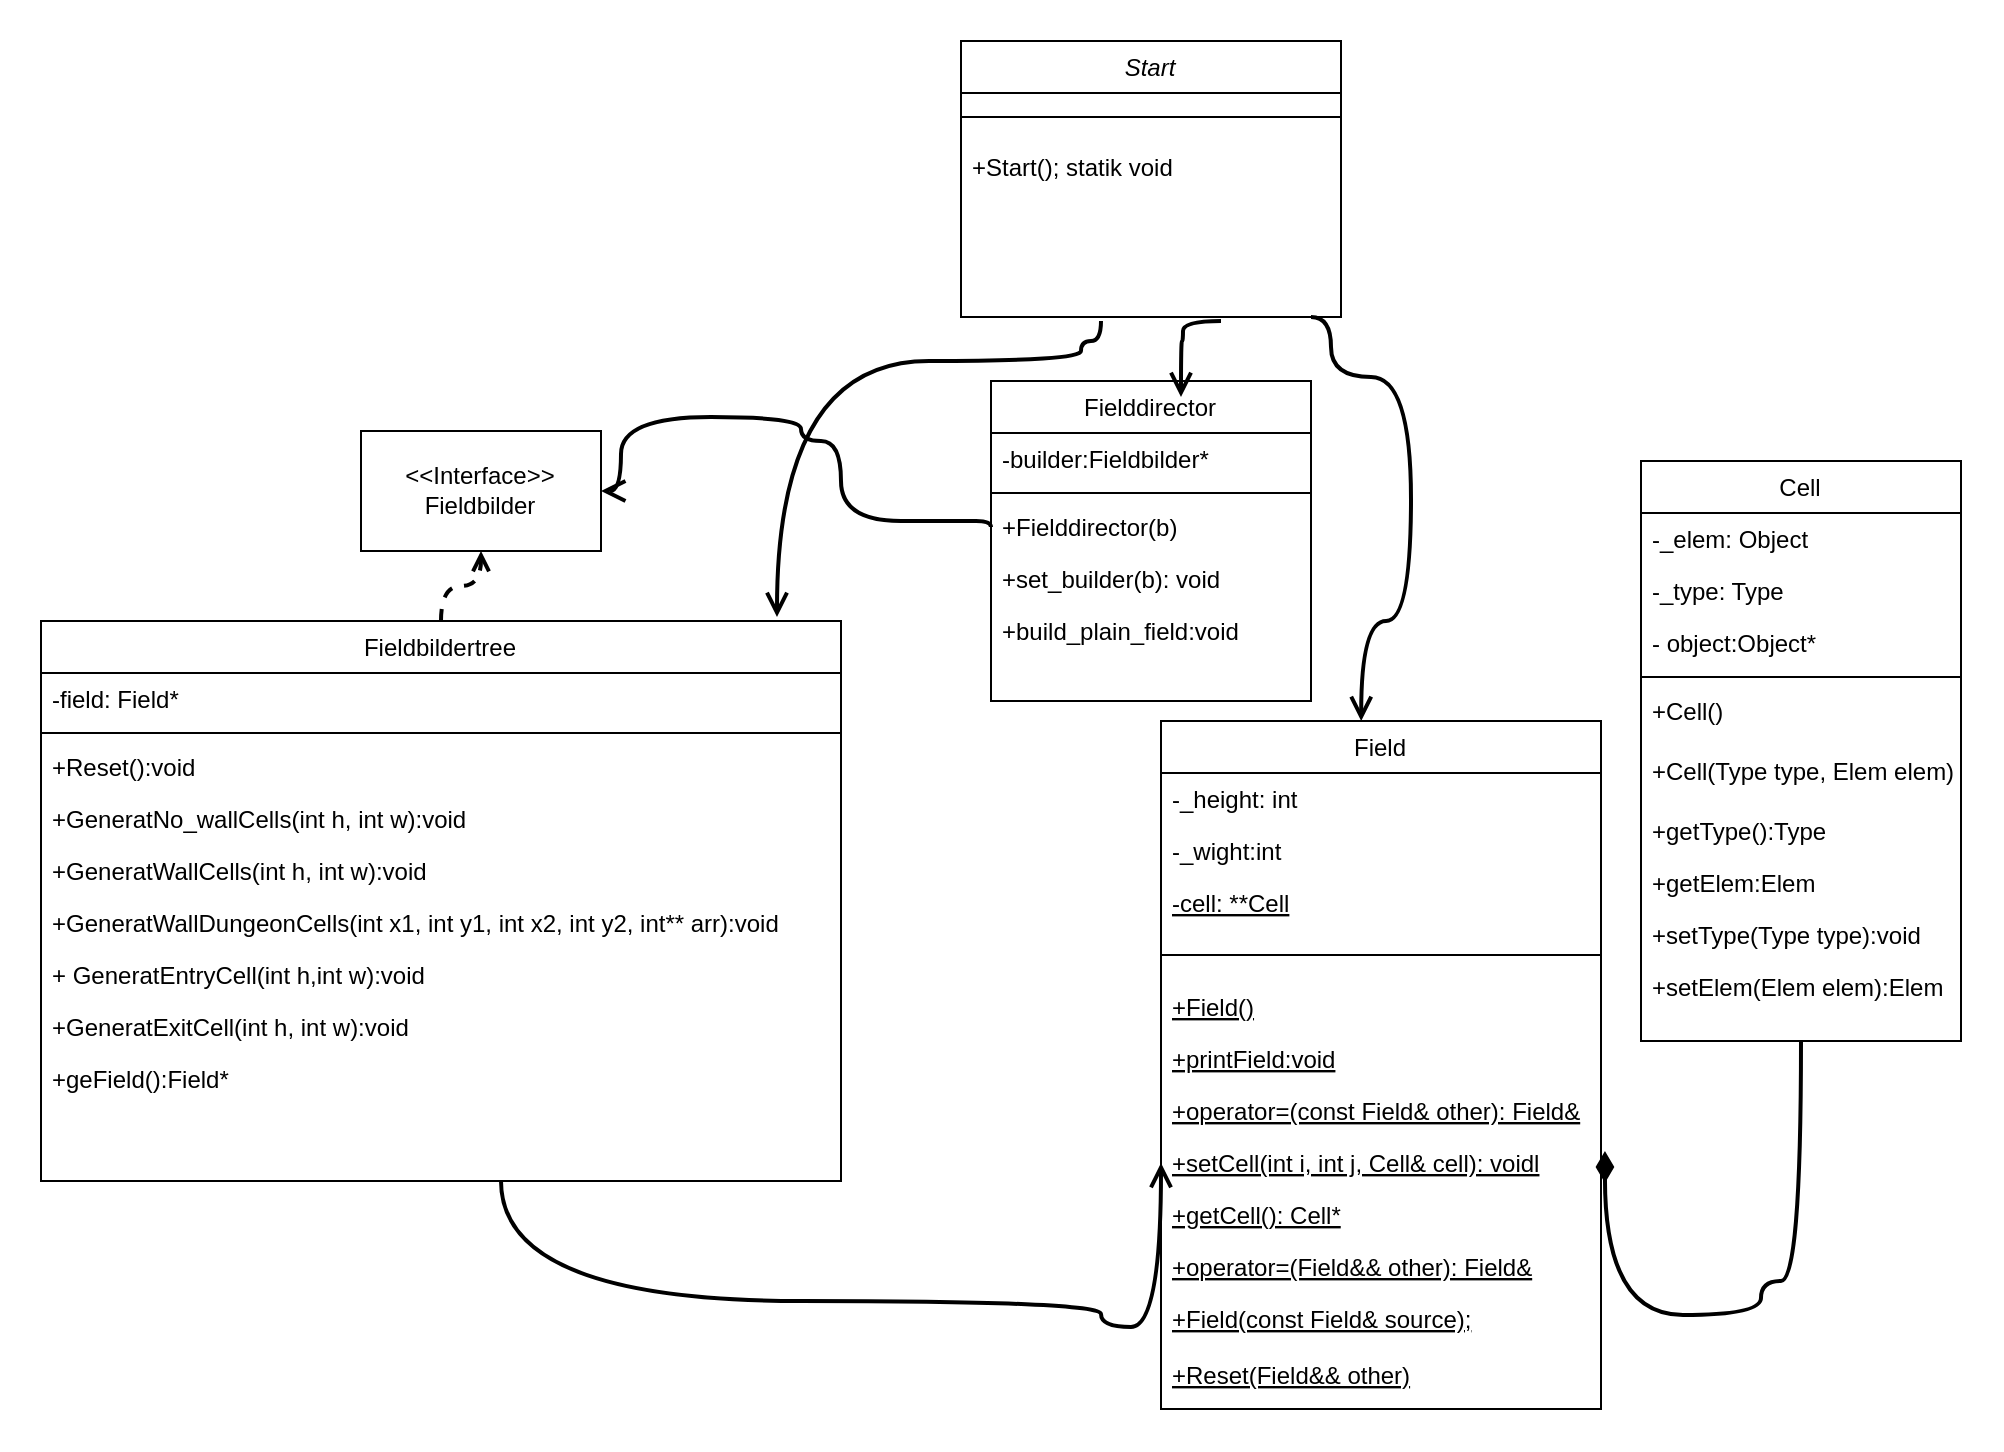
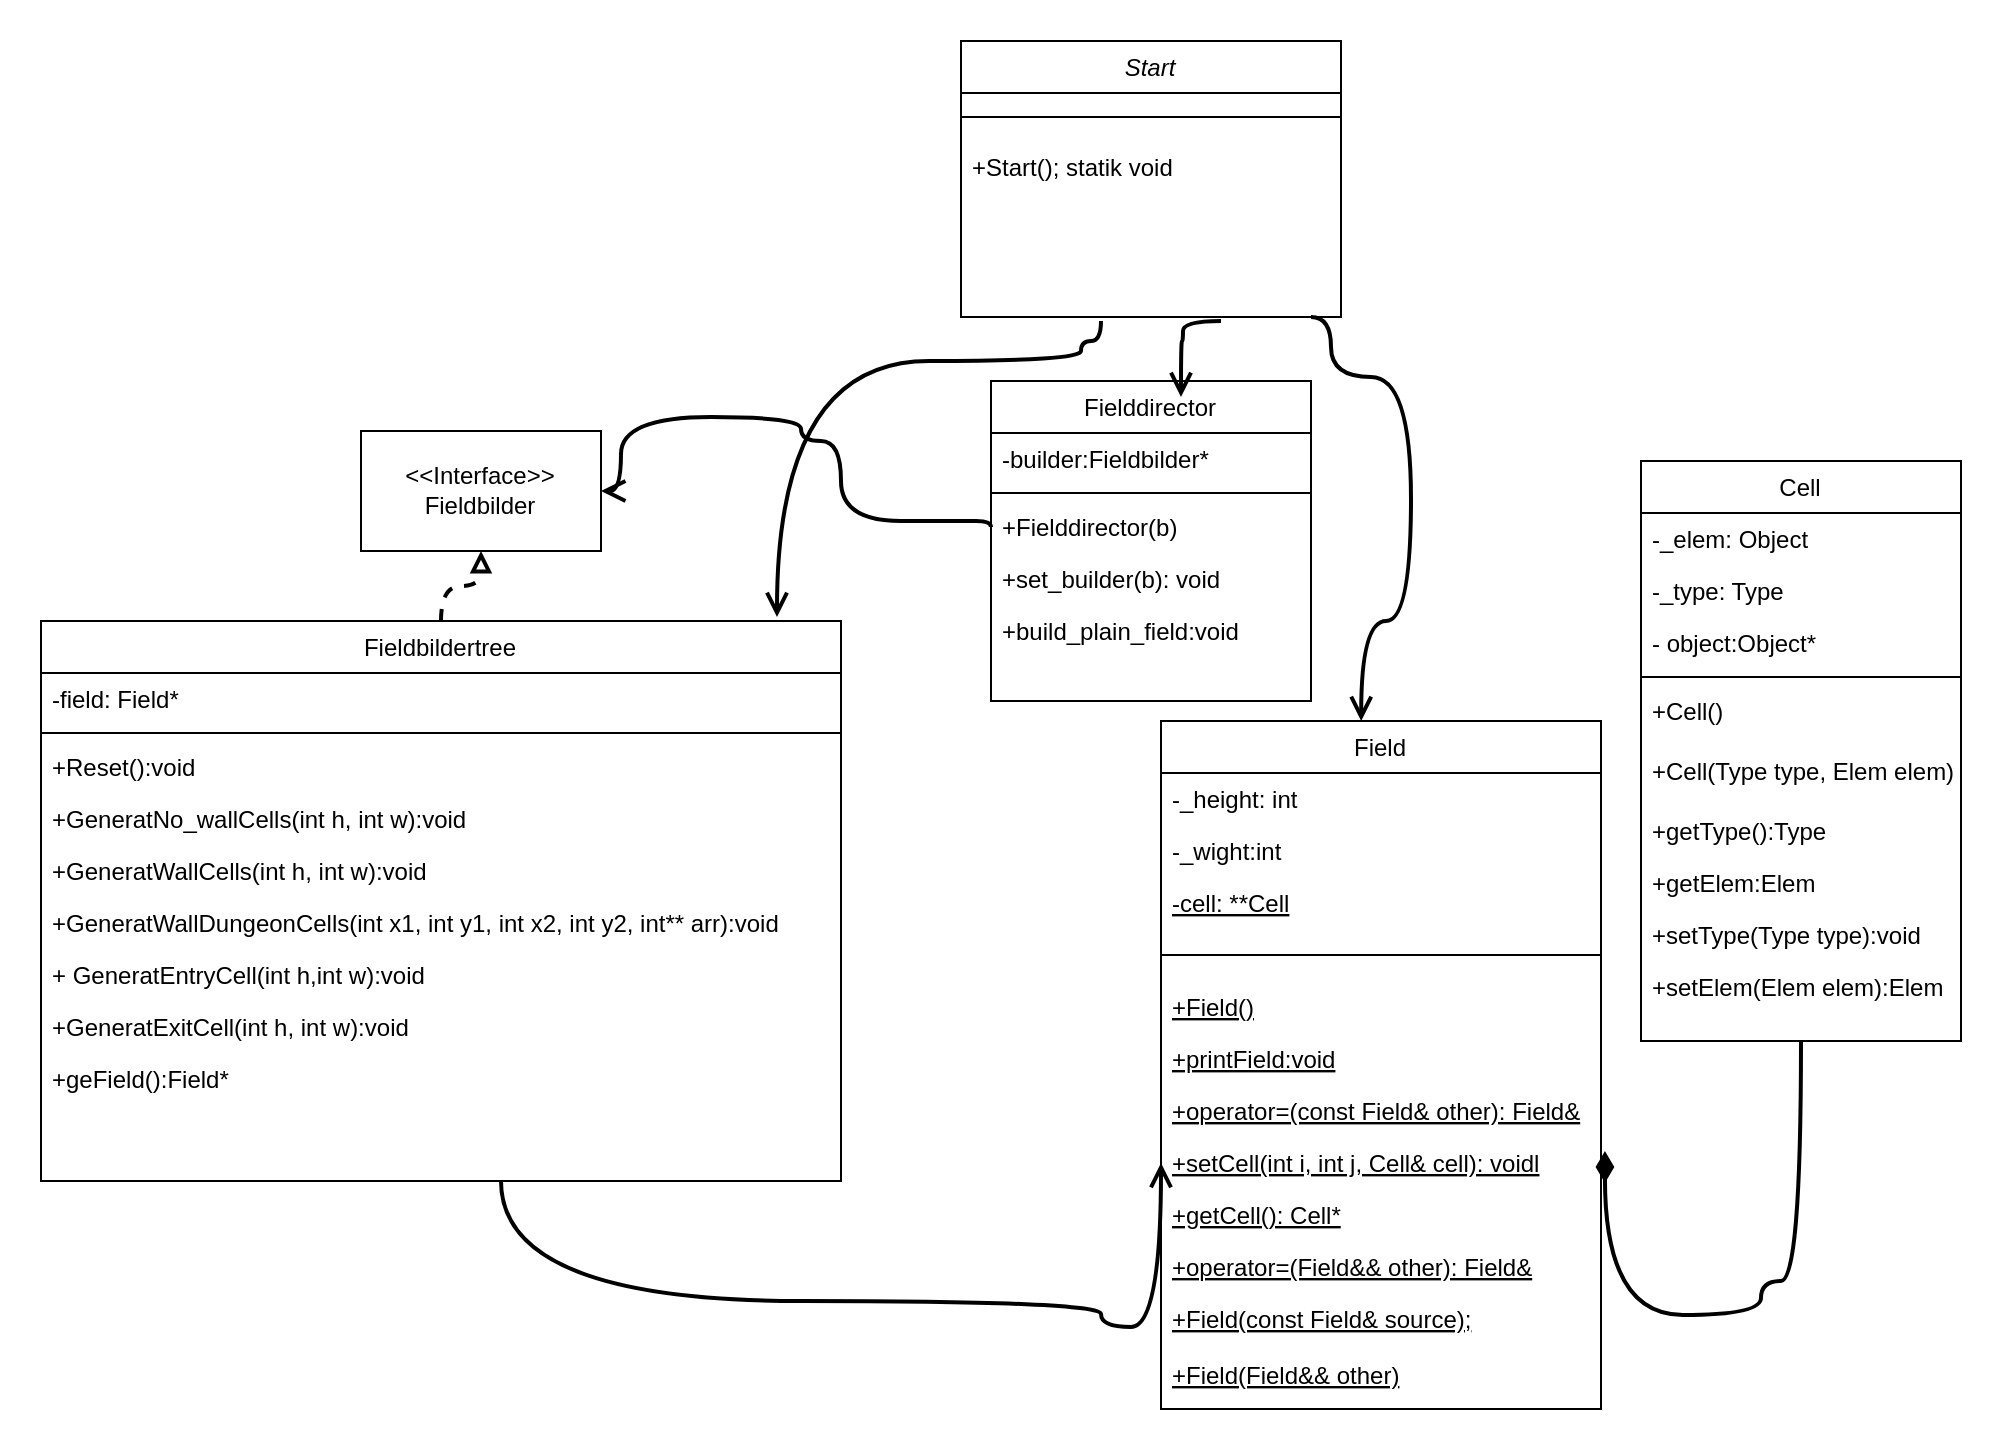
edge "Fieldbildertree" -> "<<Interface>> Fieldbilder": arrowhead open -> block
node "+Reset(Field&& other)": label "+Reset(Field&& other)" -> "+Field(Field&& other)"
